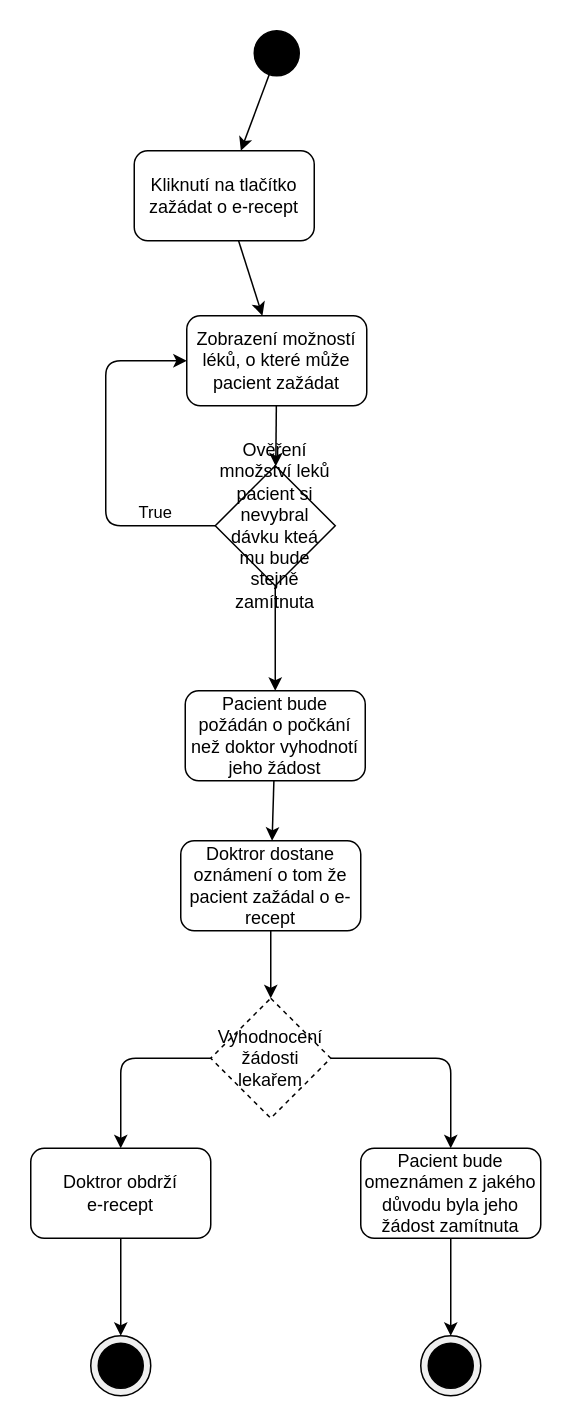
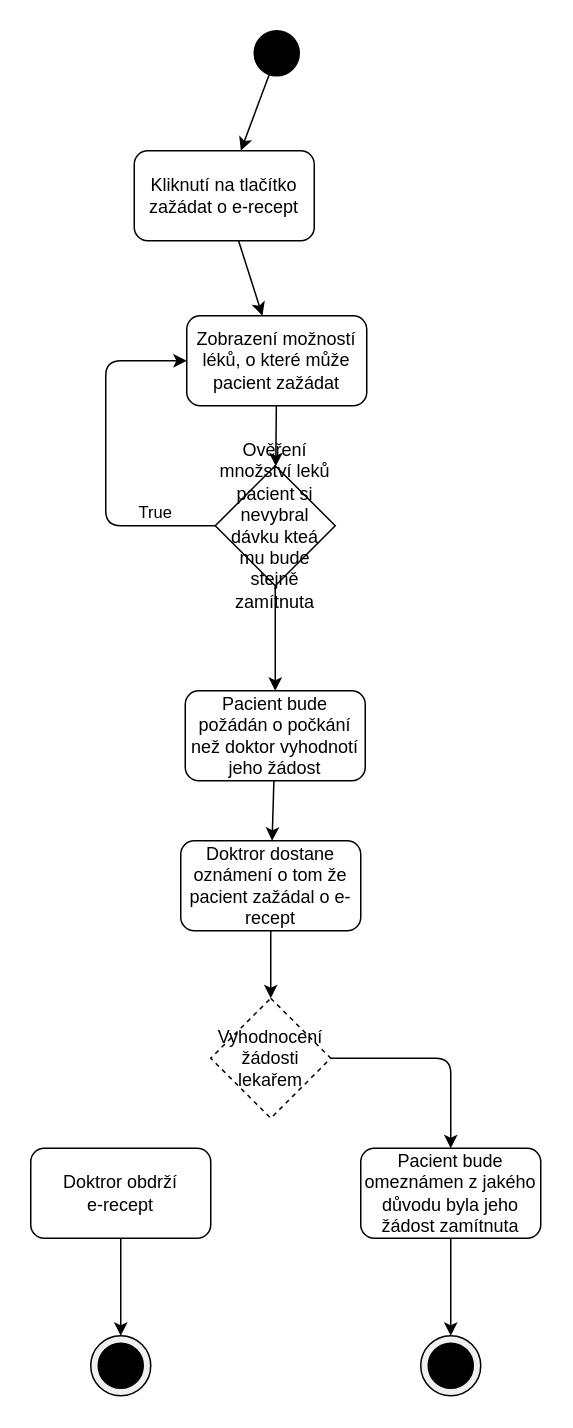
edge "Vyhodnocení žádosti lekařem" -> "Doktror obdrží e-recept": removed
